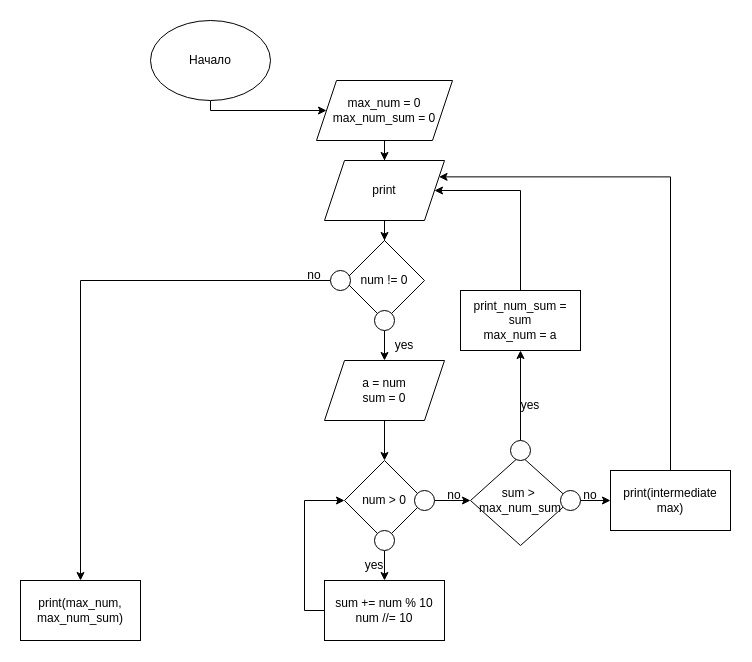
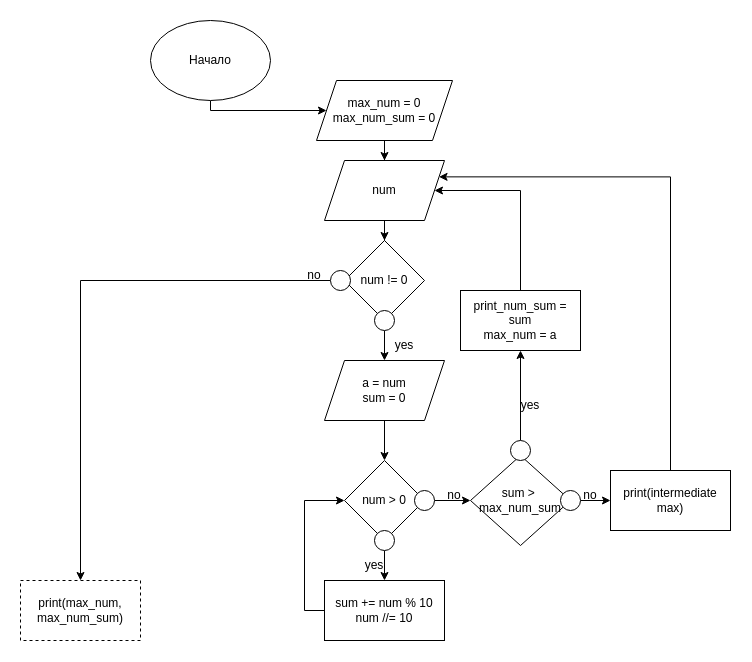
node "print": label "print" -> "num"
node "print(max_num, max_num_sum)": style solid -> dashed
